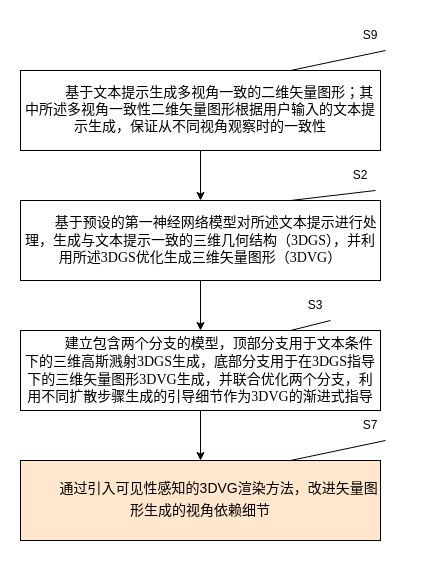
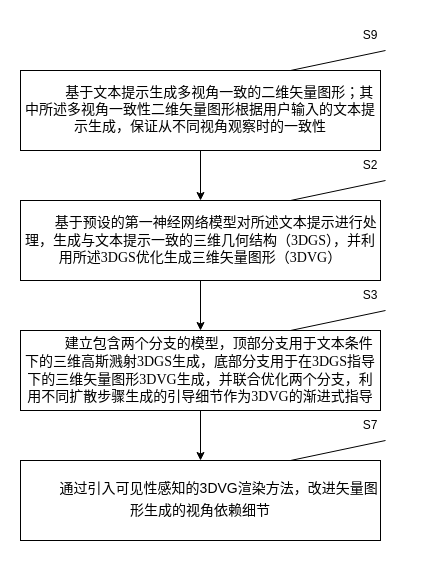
node "S2": moved (361, 176) -> (371, 166)
node "S3": moved (316, 306) -> (371, 296)
node "通过引入可见性感知的3DVG渲染方法，改进矢量图形生成的视角依赖细节": fillcolor #ffe6cc -> #ffffff
